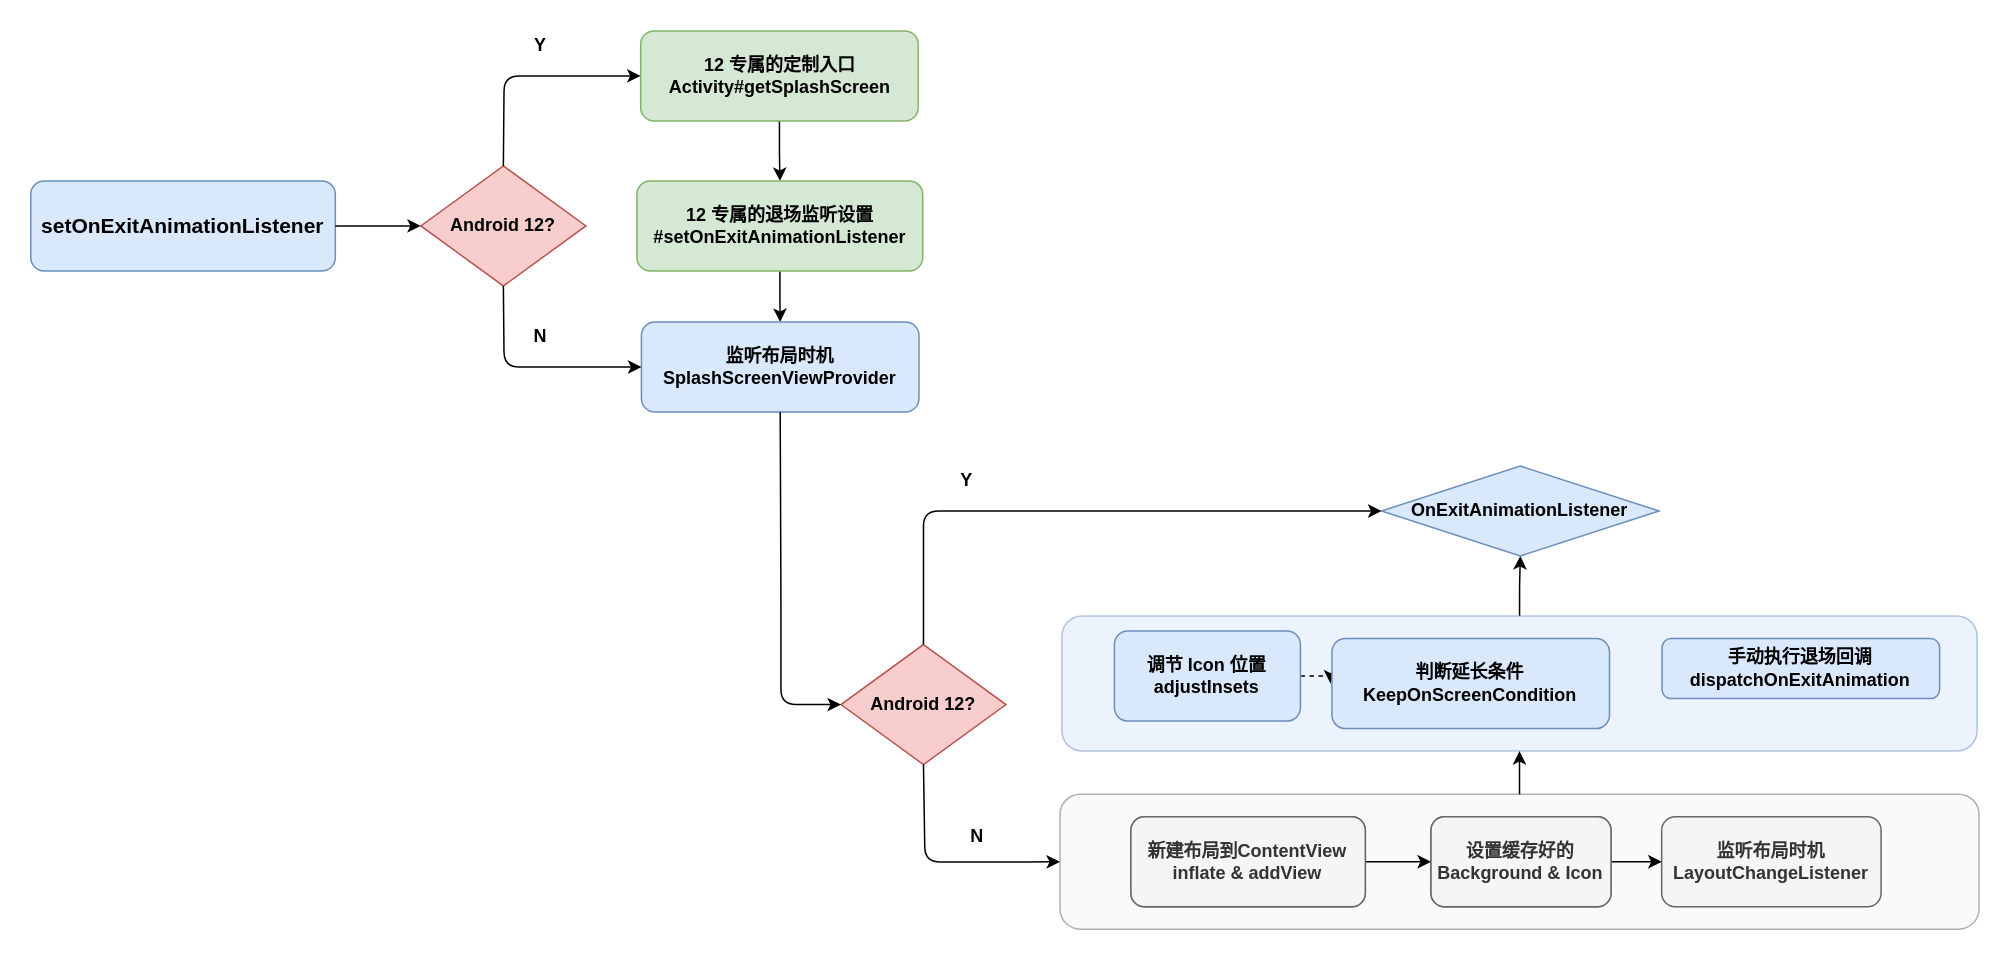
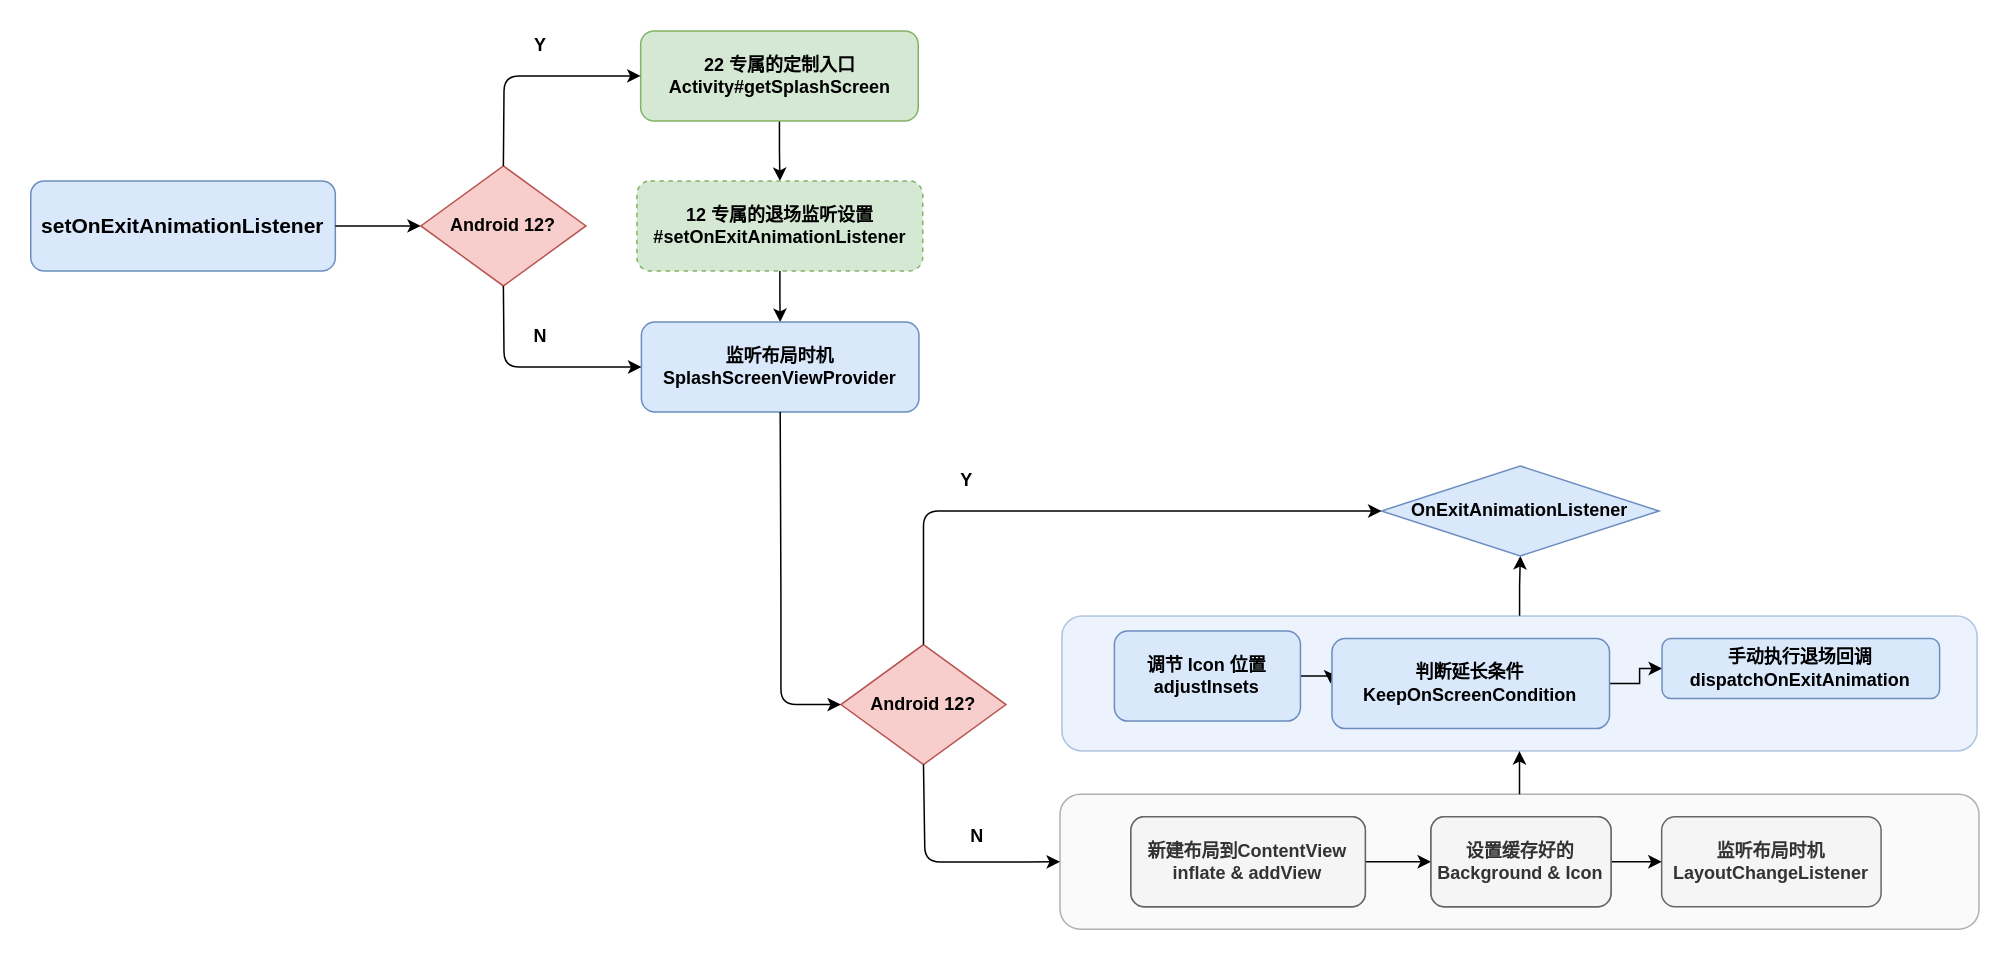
node "12 专属的定制入口 Activity#getSplashScreen": label "12 专属的定制入口 Activity#getSplashScreen" -> "22 专属的定制入口 Activity#getSplashScreen"
node "12 专属的退场监听设置 #setOnExitAnimationListener": style solid -> dashed
edge "调节 Icon 位置 adjustInsets" -> "判断延长条件 KeepOnScreenCondition": style dashed -> solid
edge "判断延长条件 KeepOnScreenCondition" -> "手动执行退场回调 dispatchOnExitAnimation": added
